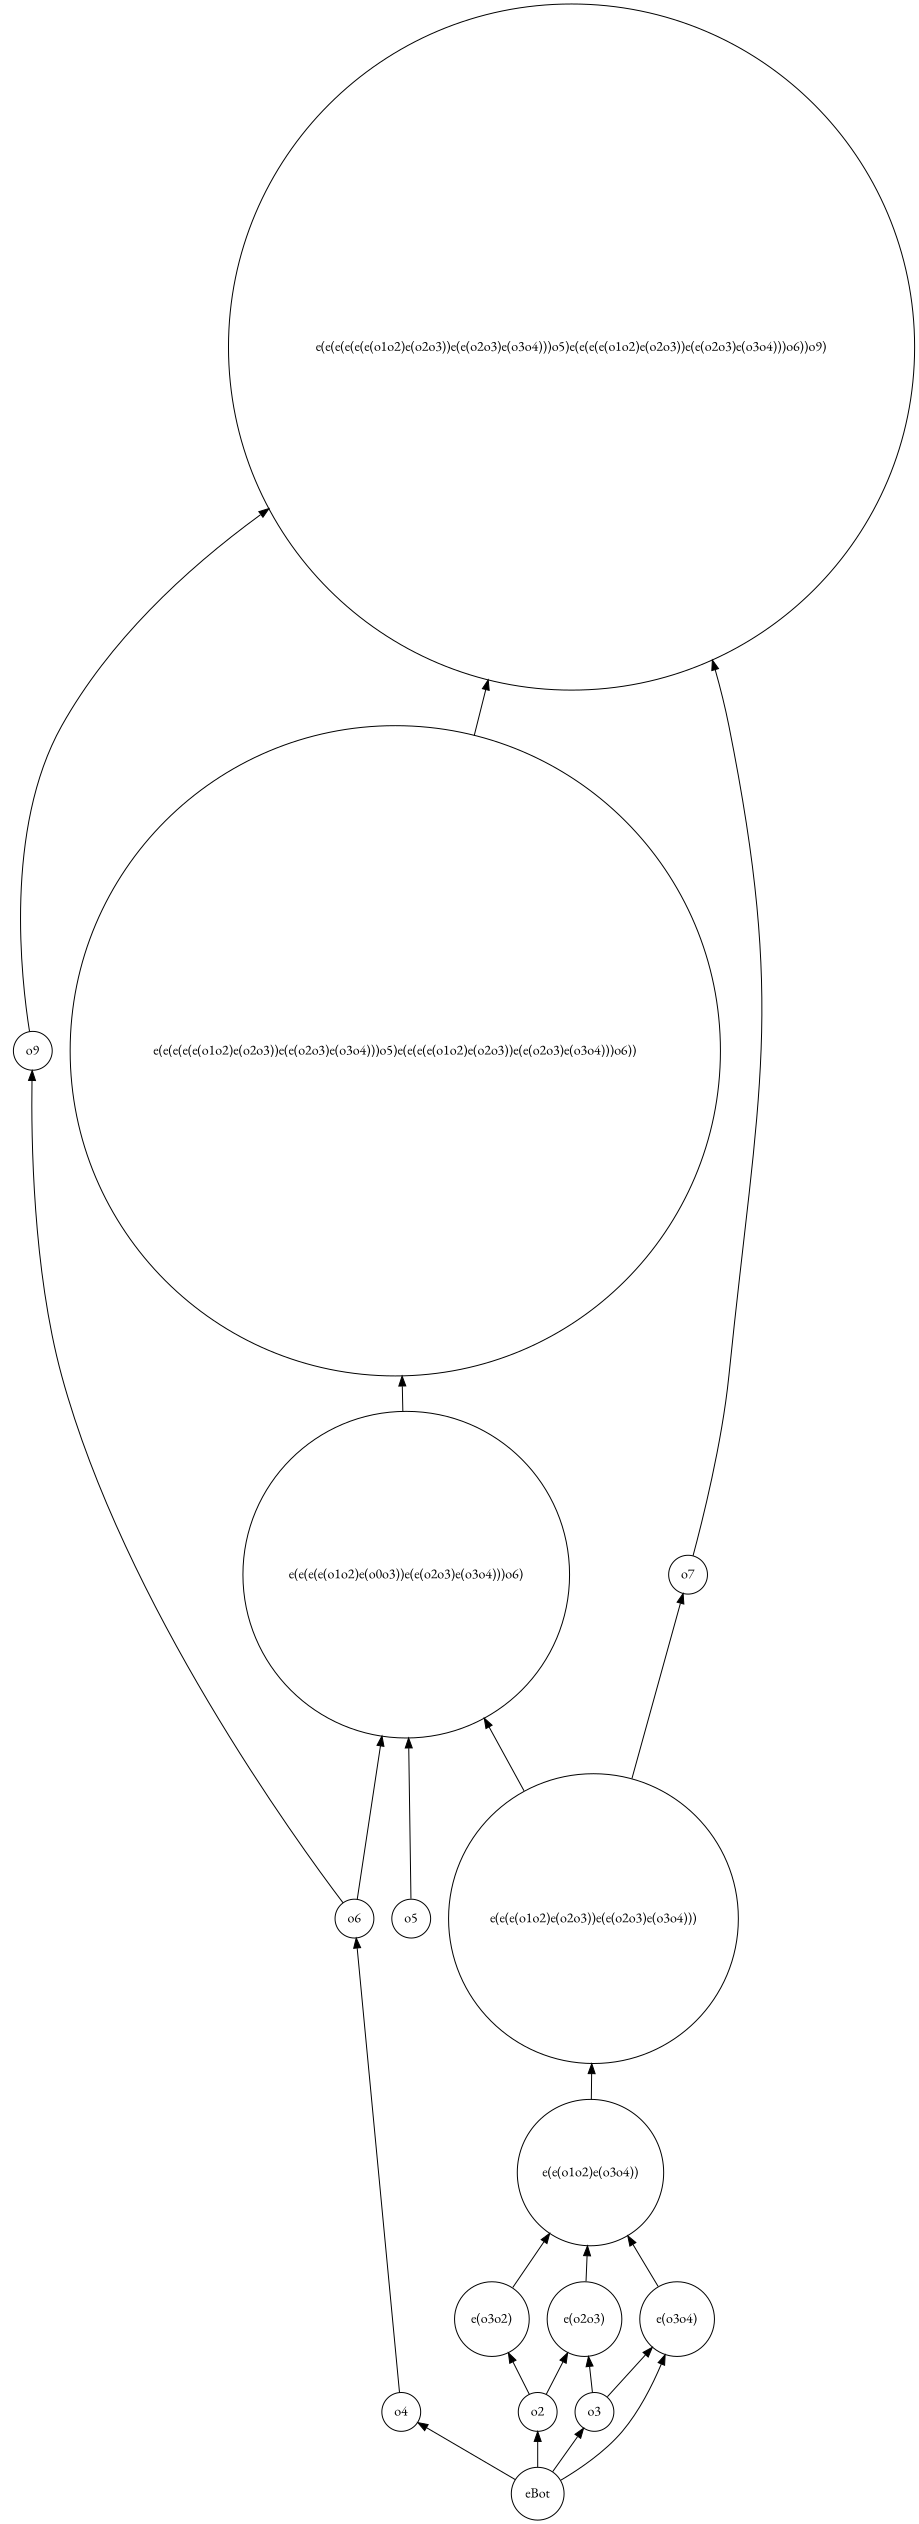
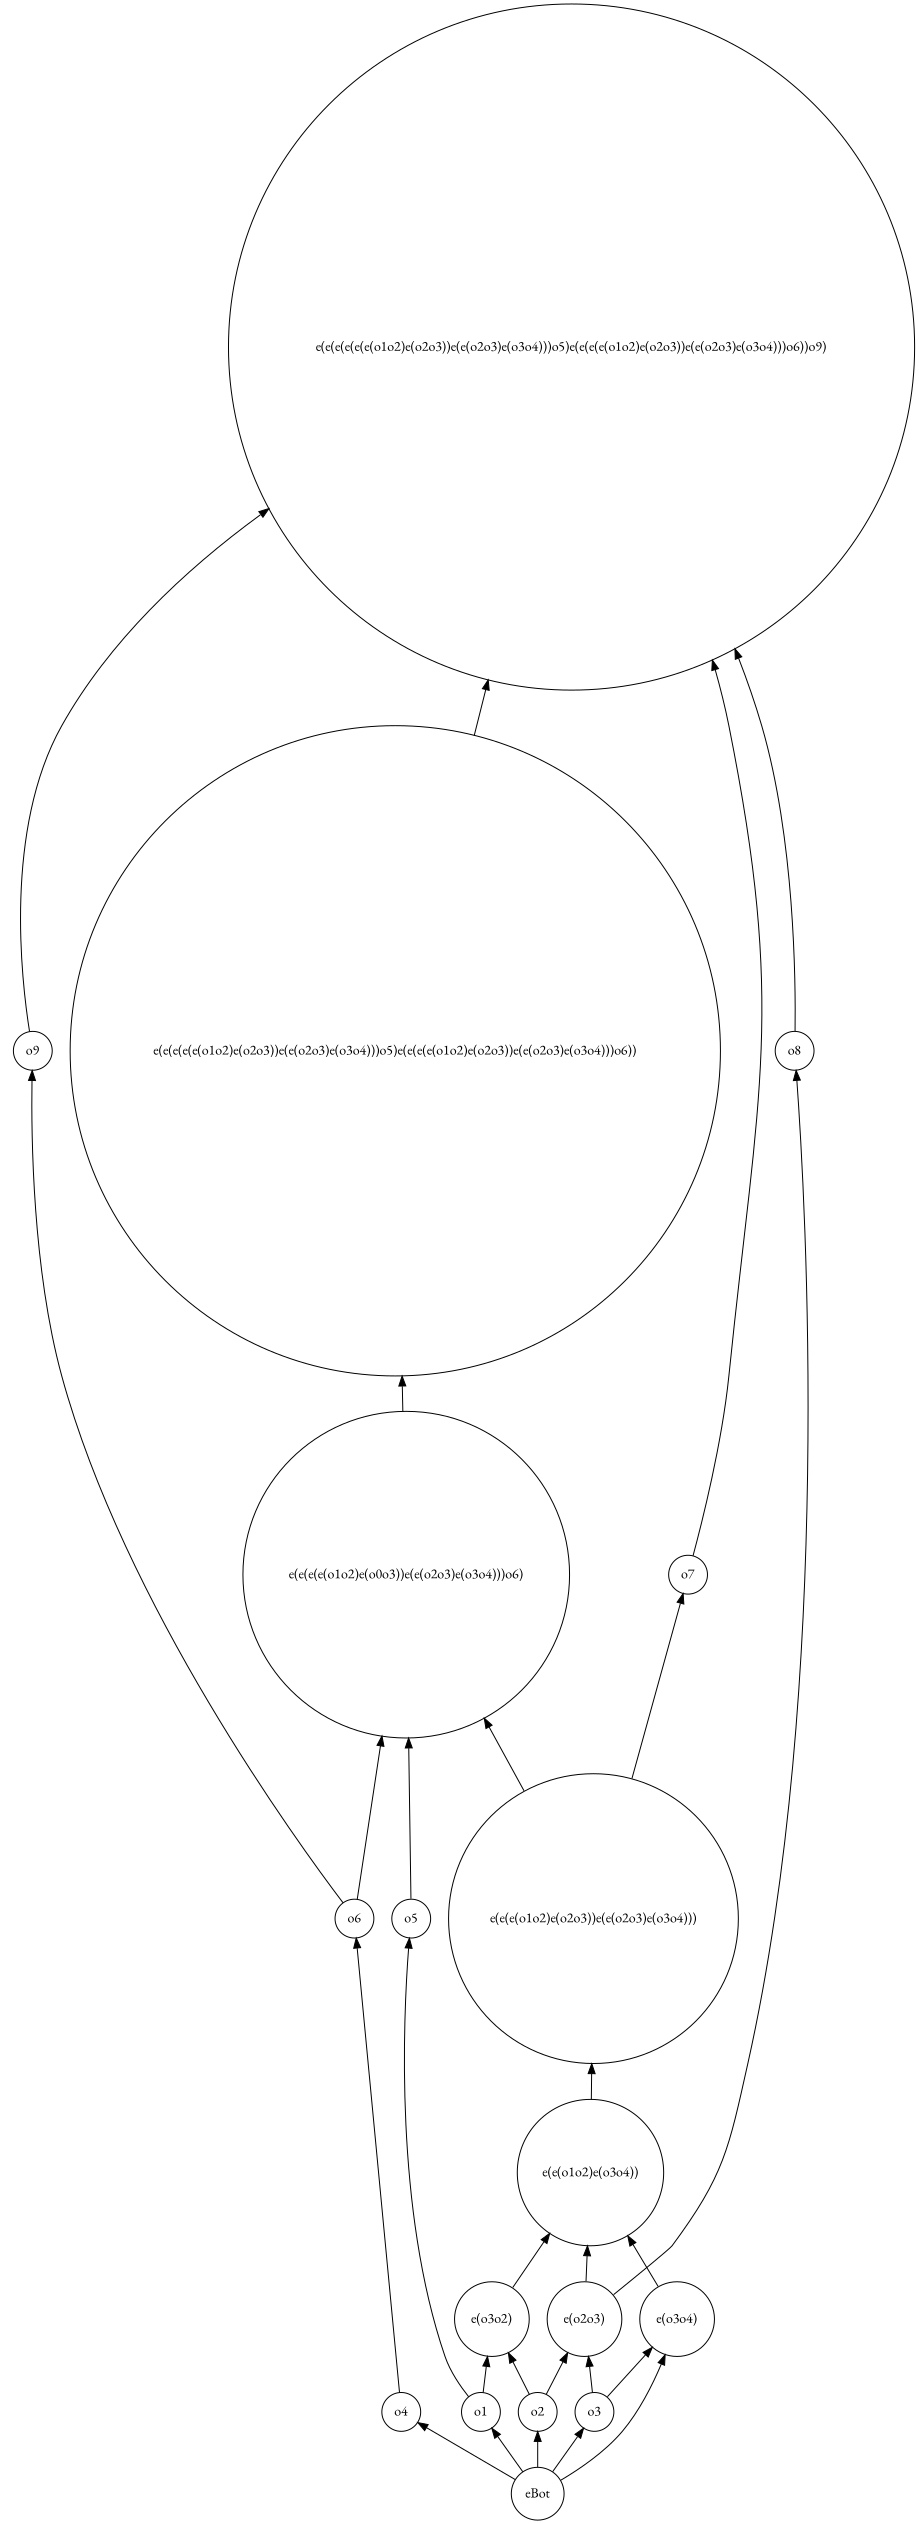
node "o8": added
node "o1": added
